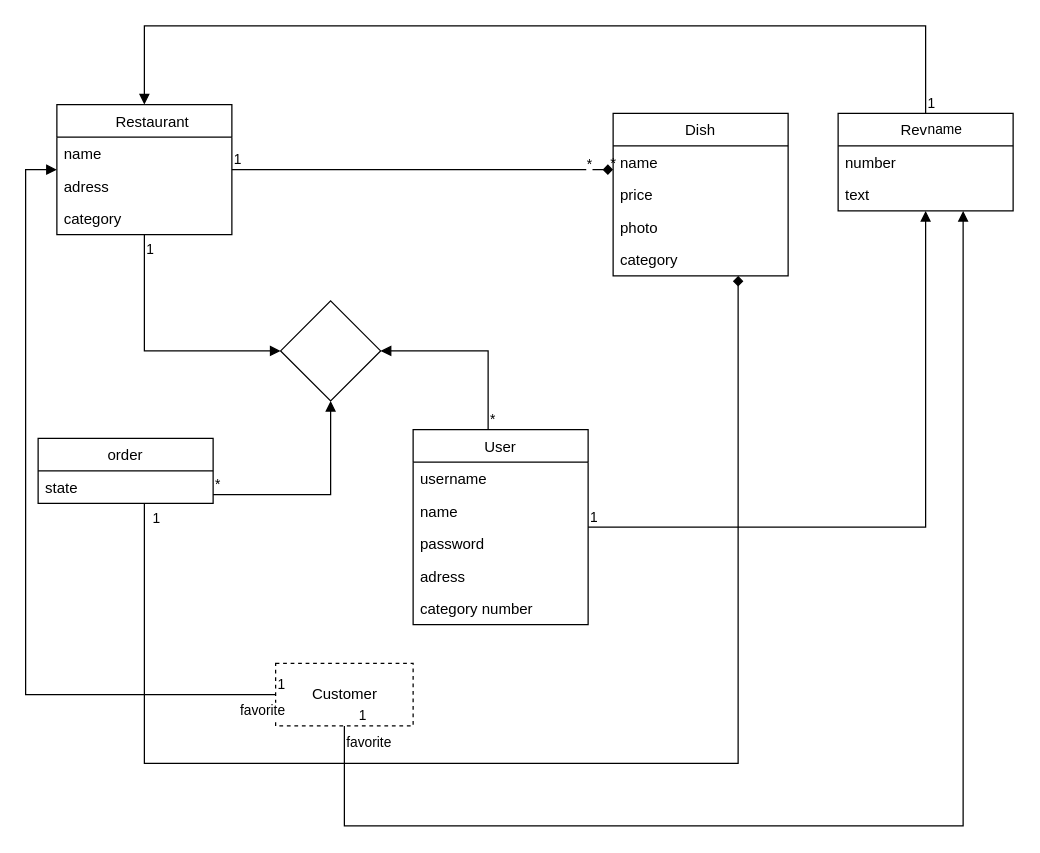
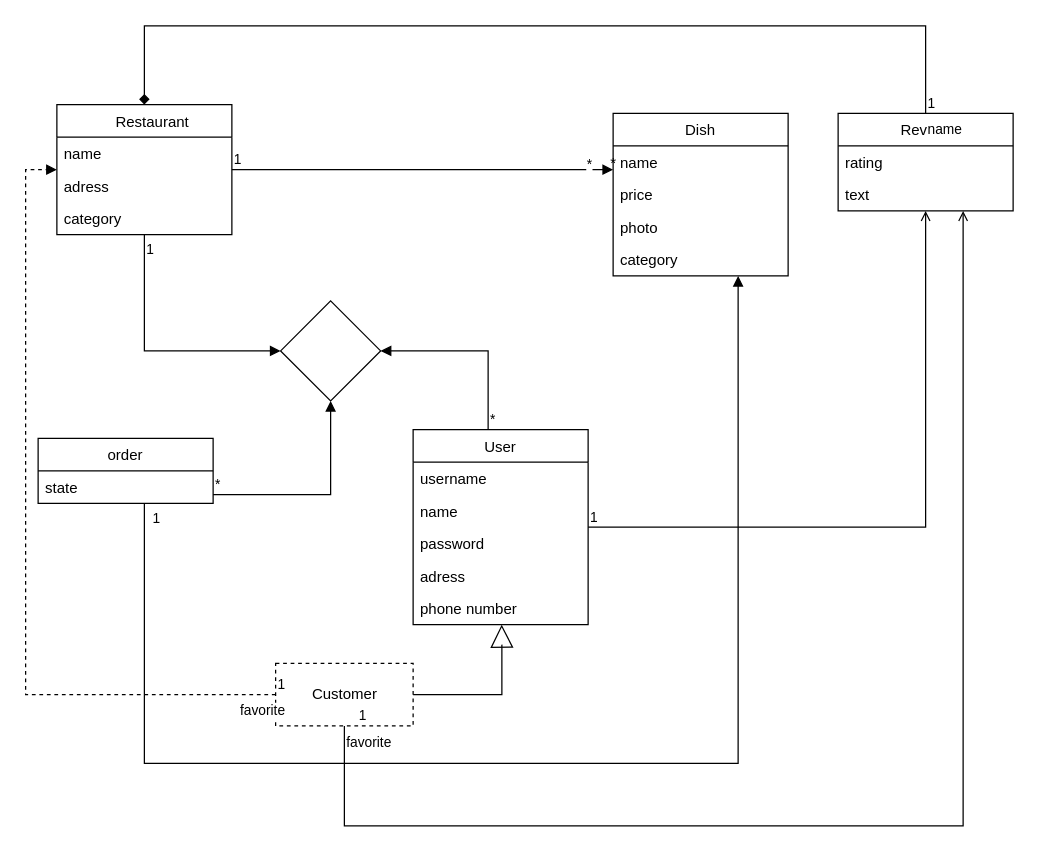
edge "Review" -> "Restaurant": arrowhead block -> diamond
node "number": label "number" -> "rating"
edge "Restaurant" -> "Dish": arrowhead diamond -> block
edge "User" -> "Review": arrowhead block -> open
edge "Customer" -> "Review": arrowhead block -> open
edge "order" -> "Dish": arrowhead diamond -> block
edge "Customer" -> "Restaurant": style solid -> dashed
node "category number": label "category number" -> "phone number"
edge "Customer" -> "User": added
